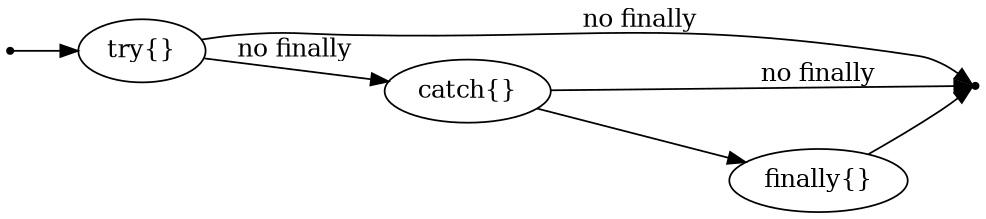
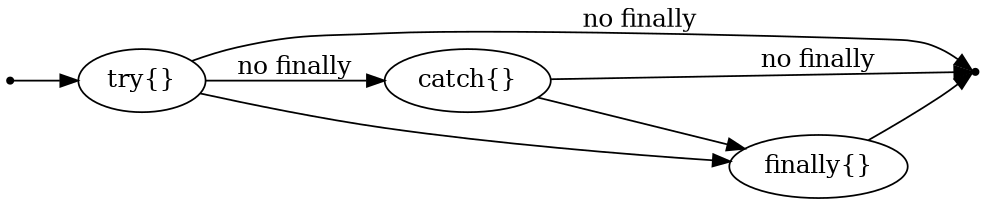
edge "try{}" -> "finally{}": added
